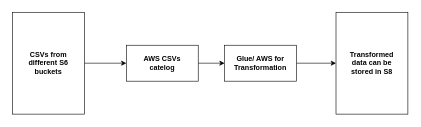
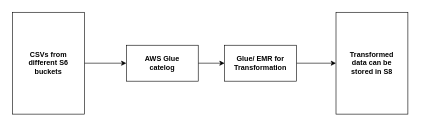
node "AWS CSVs catelog": label "AWS CSVs catelog" -> "AWS Glue catelog"
node "Glue/ AWS for Transformation": label "Glue/ AWS for Transformation" -> "Glue/ EMR for Transformation"
